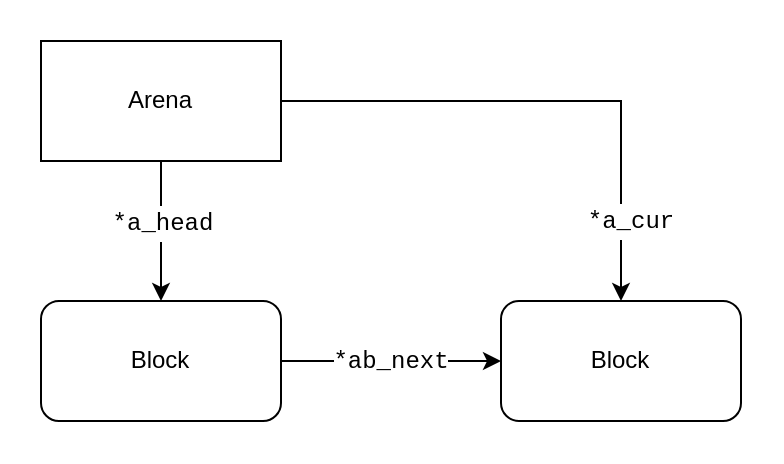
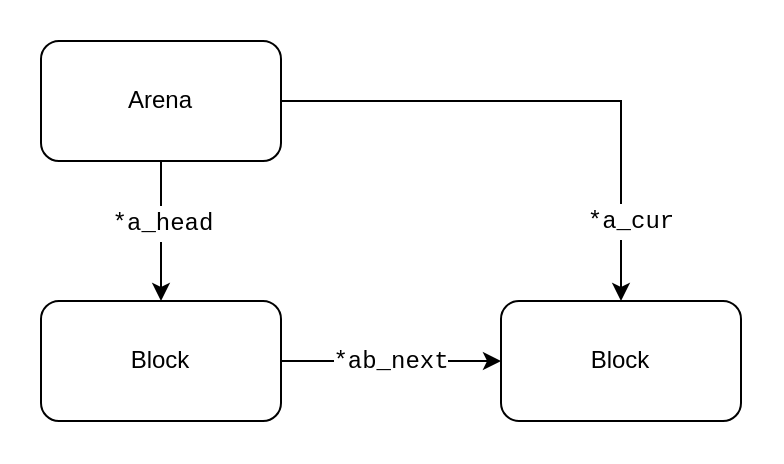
node "Arena": shape rectangle -> rounded rectangle
